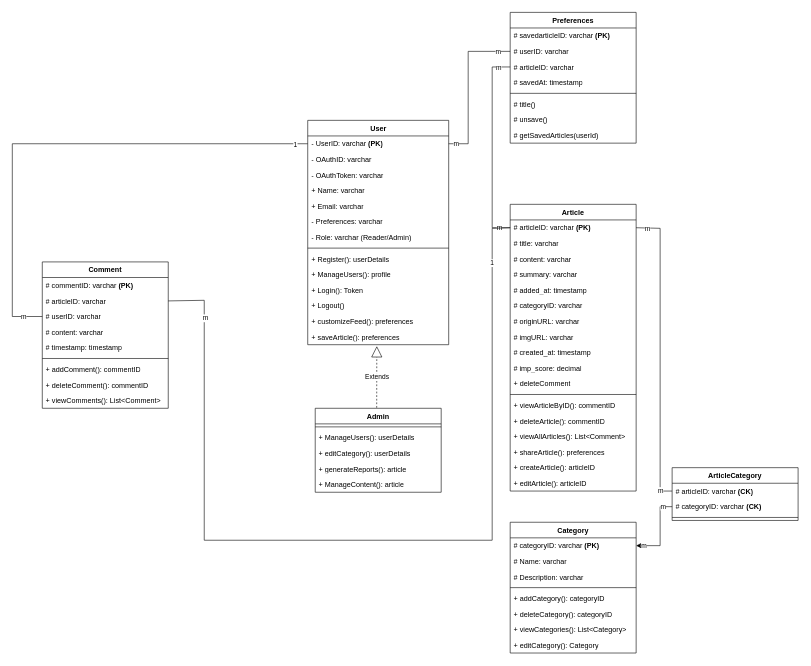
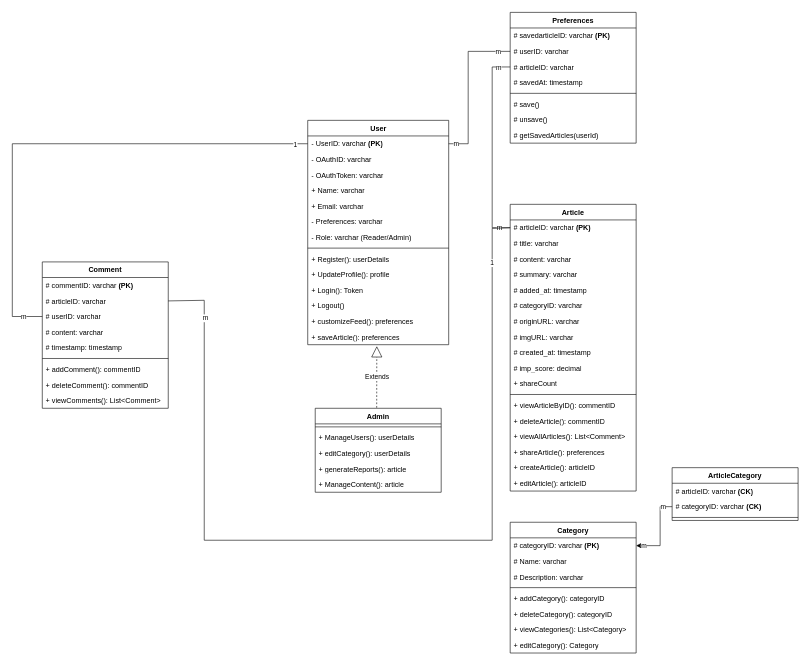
node "# title()": label "# title()" -> "# save()"
node "+ ManageUsers(): profile": label "+ ManageUsers(): profile" -> "+ UpdateProfile(): profile"
edge "# articleID: varchar (PK)" -- "# articleID: varchar (CK)": removed, labels "m", "m"
node "+ deleteComment": label "+ deleteComment" -> "+ shareCount"
